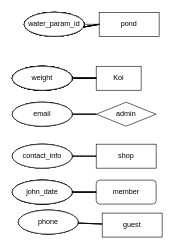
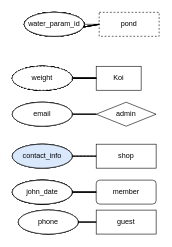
node "pond": style solid -> dashed
node "weight": style solid -> dashed
node "contact_info": fillcolor #ffffff -> #dae8fc
node "guest": moved (132, 225) -> (126, 222)
